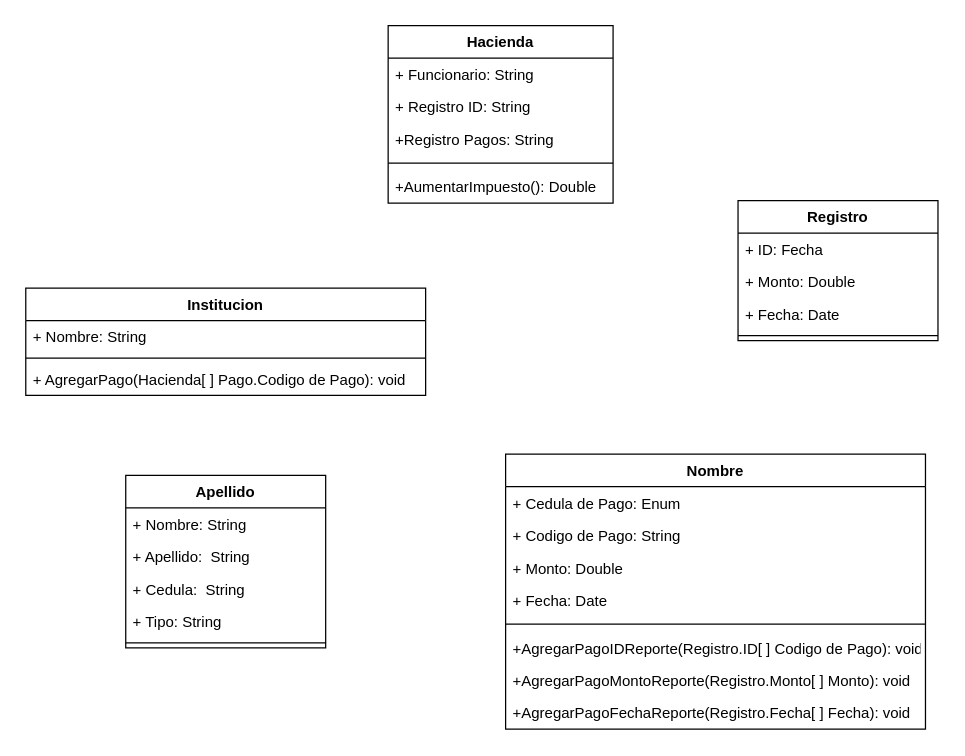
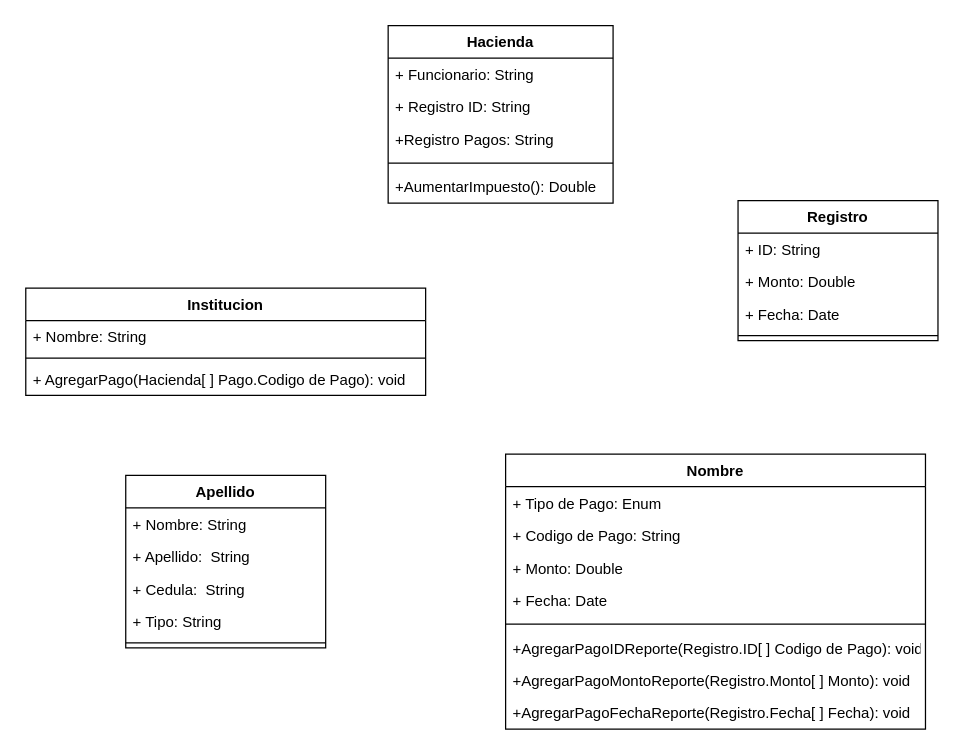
node "+ ID: Fecha": label "+ ID: Fecha" -> "+ ID: String"
node "+ Cedula de Pago: Enum": label "+ Cedula de Pago: Enum" -> "+ Tipo de Pago: Enum"
